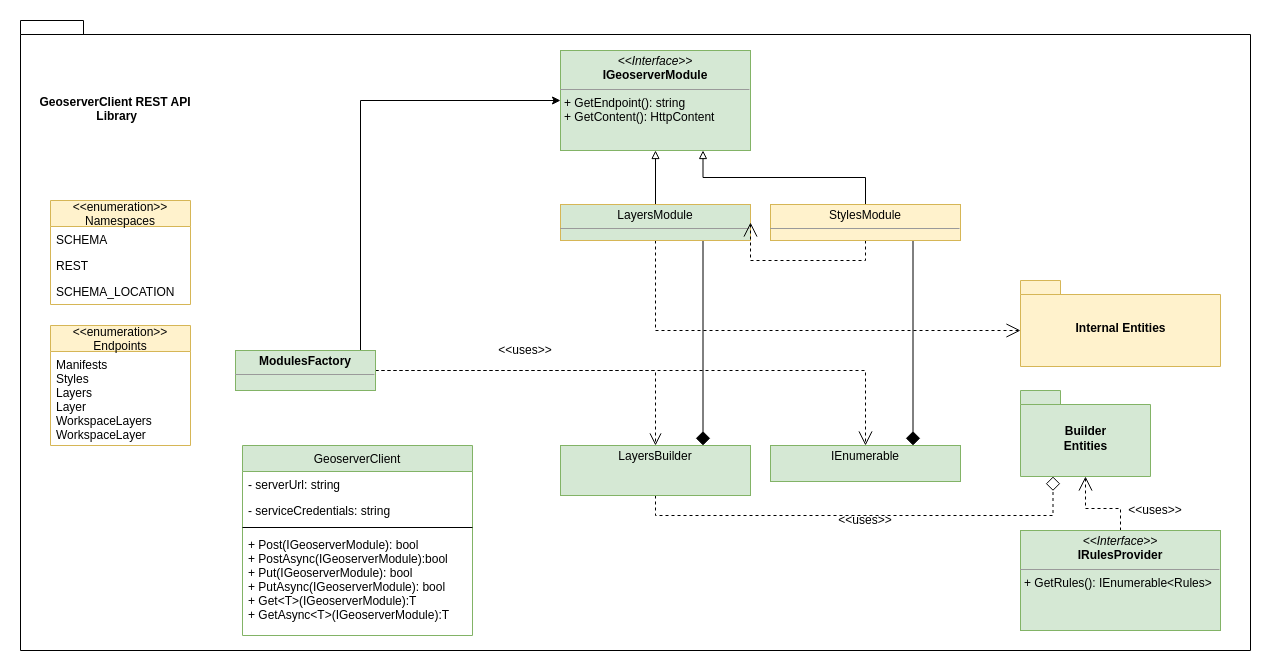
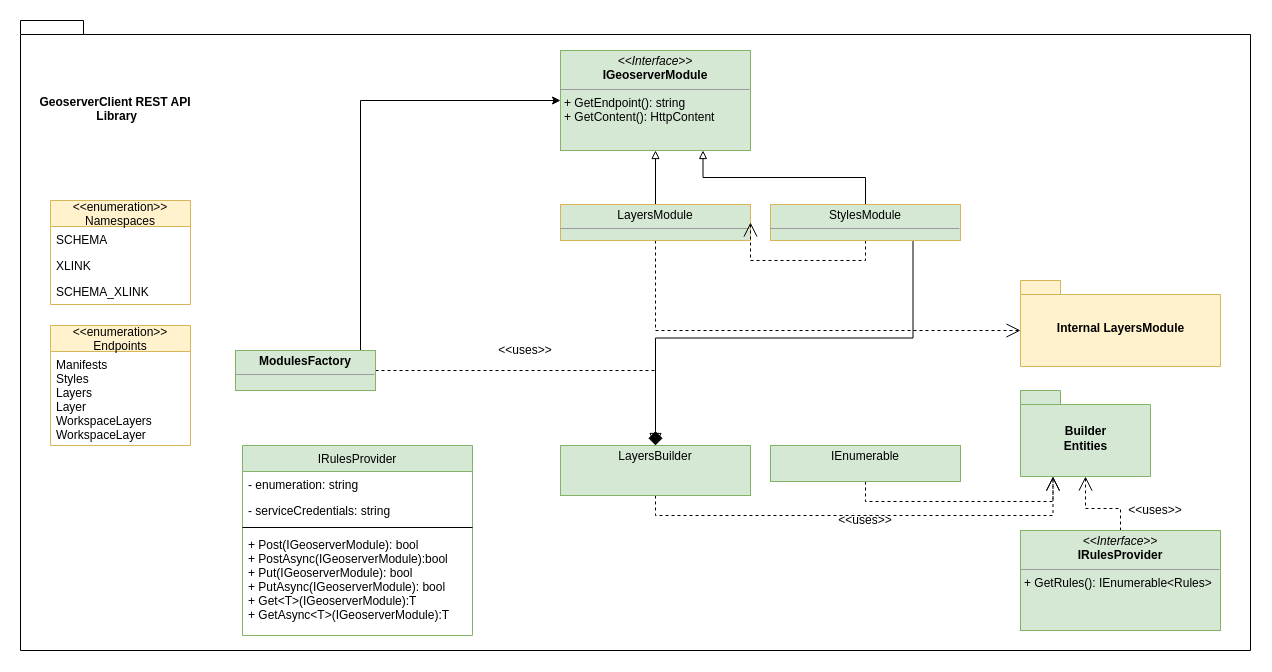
node "StylesModule": fillcolor #fff2cc -> #d5e8d4
node "REST": label "REST" -> "XLINK"
node "SCHEMA_LOCATION": label "SCHEMA_LOCATION" -> "SCHEMA_XLINK"
node "Internal Entities": label "Internal Entities" -> "Internal LayersModule"
edge "LayersModule" -> "LayersBuilder": removed
edge "ModulesFactory" -> "IEnumerable": removed
edge "StylesModule" -> "IEnumerable": now "StylesModule" -> "LayersBuilder"
edge "ModulesFactory" -> "LayersBuilder": arrowhead open -> block
node "GeoserverClient": label "GeoserverClient" -> "IRulesProvider"
node "- serverUrl: string": label "- serverUrl: string" -> "- enumeration: string"
edge "IEnumerable" -> "Builder Entities": added
edge "LayersBuilder" -> "Builder Entities": arrowhead diamond -> open
